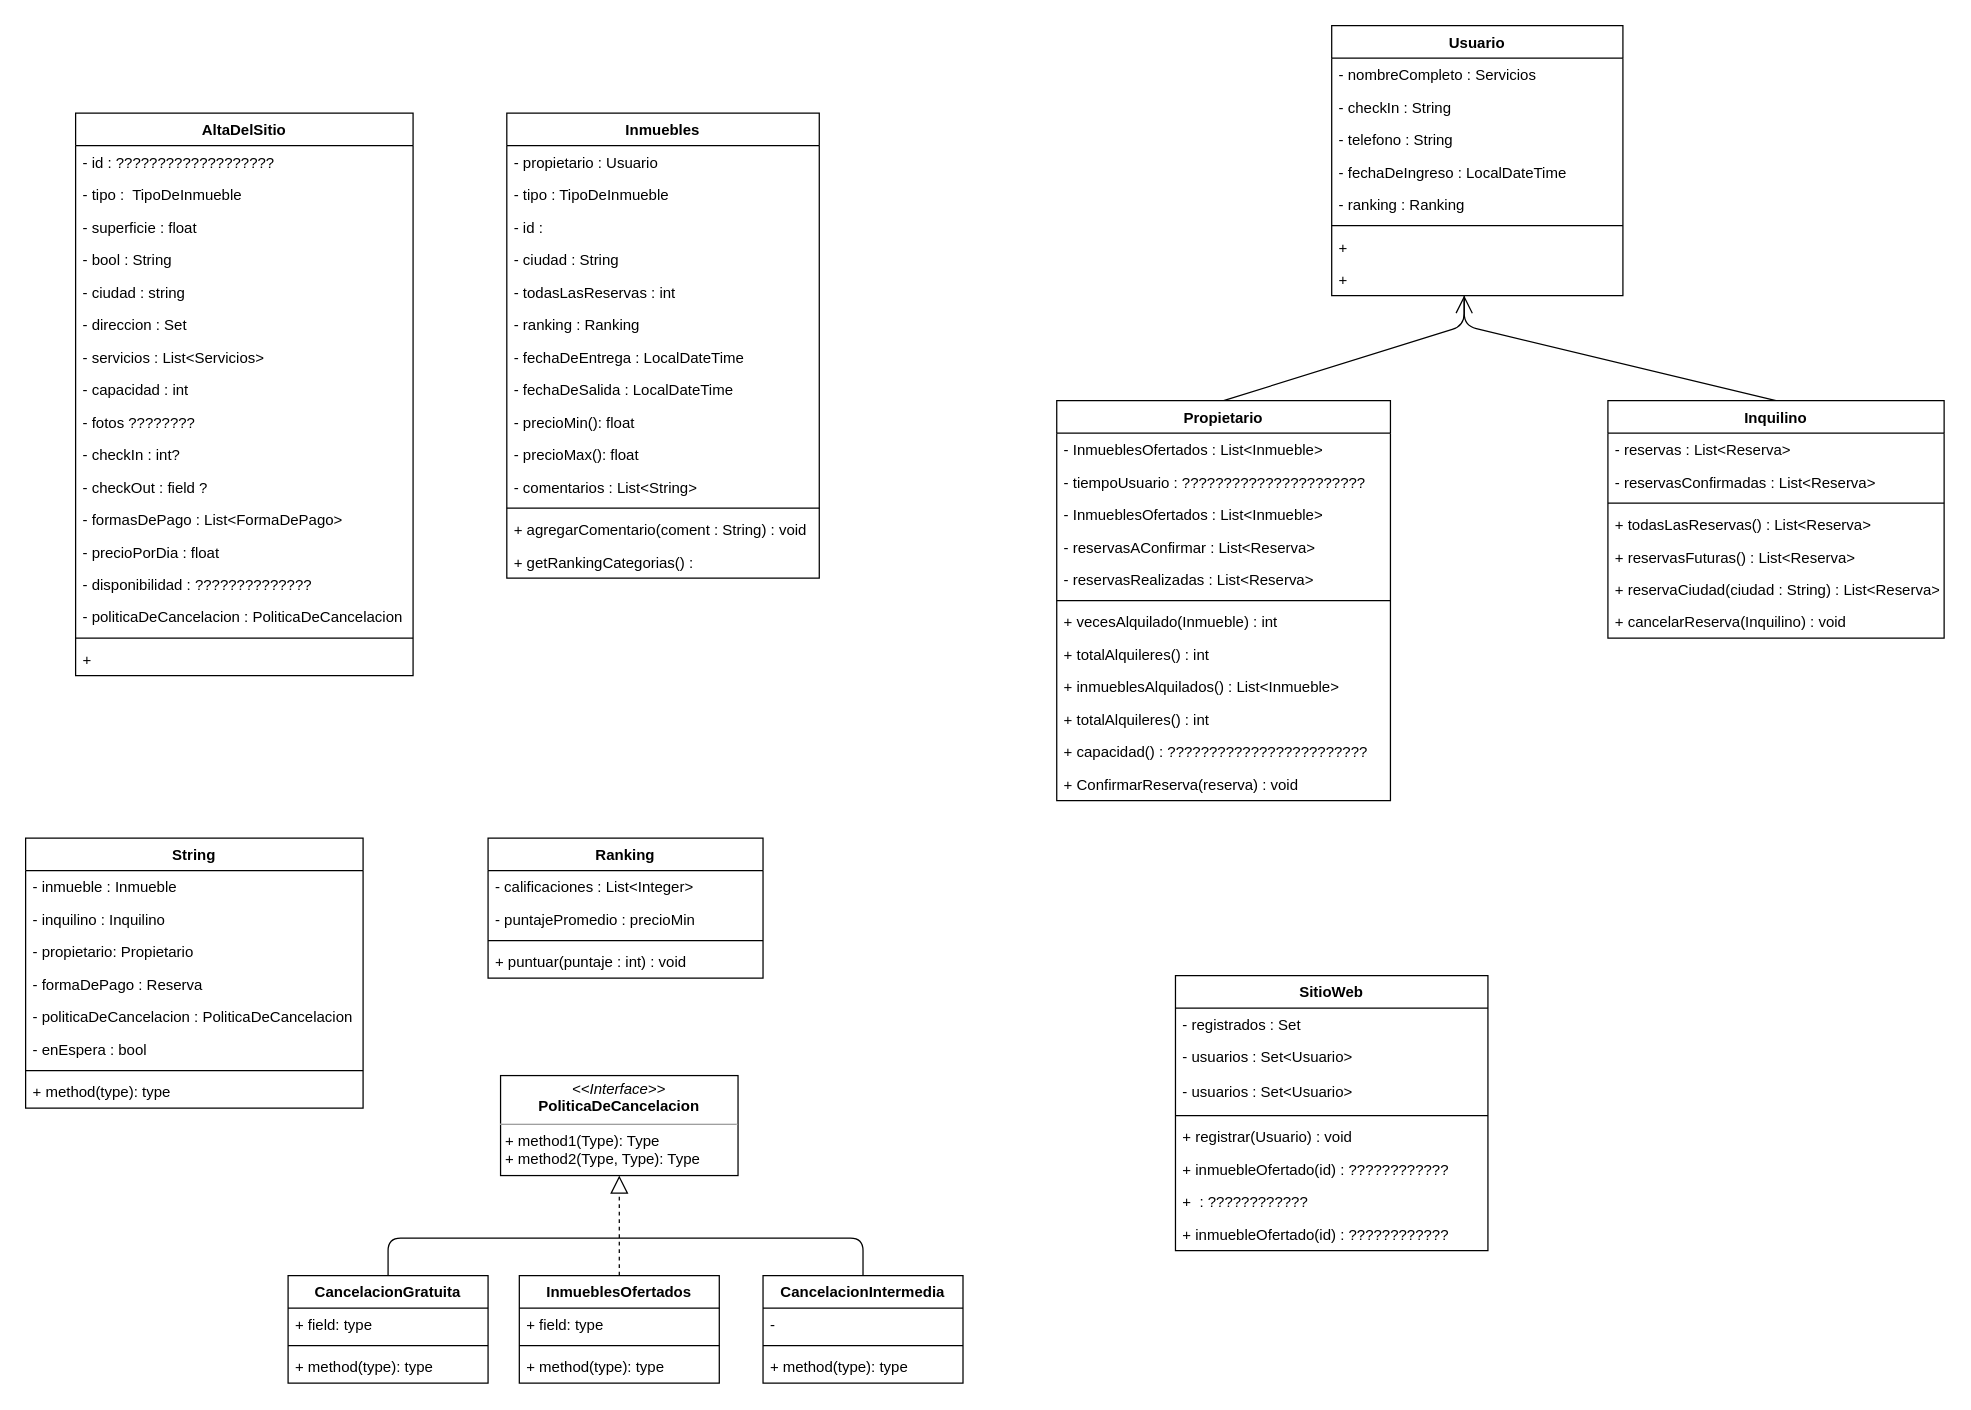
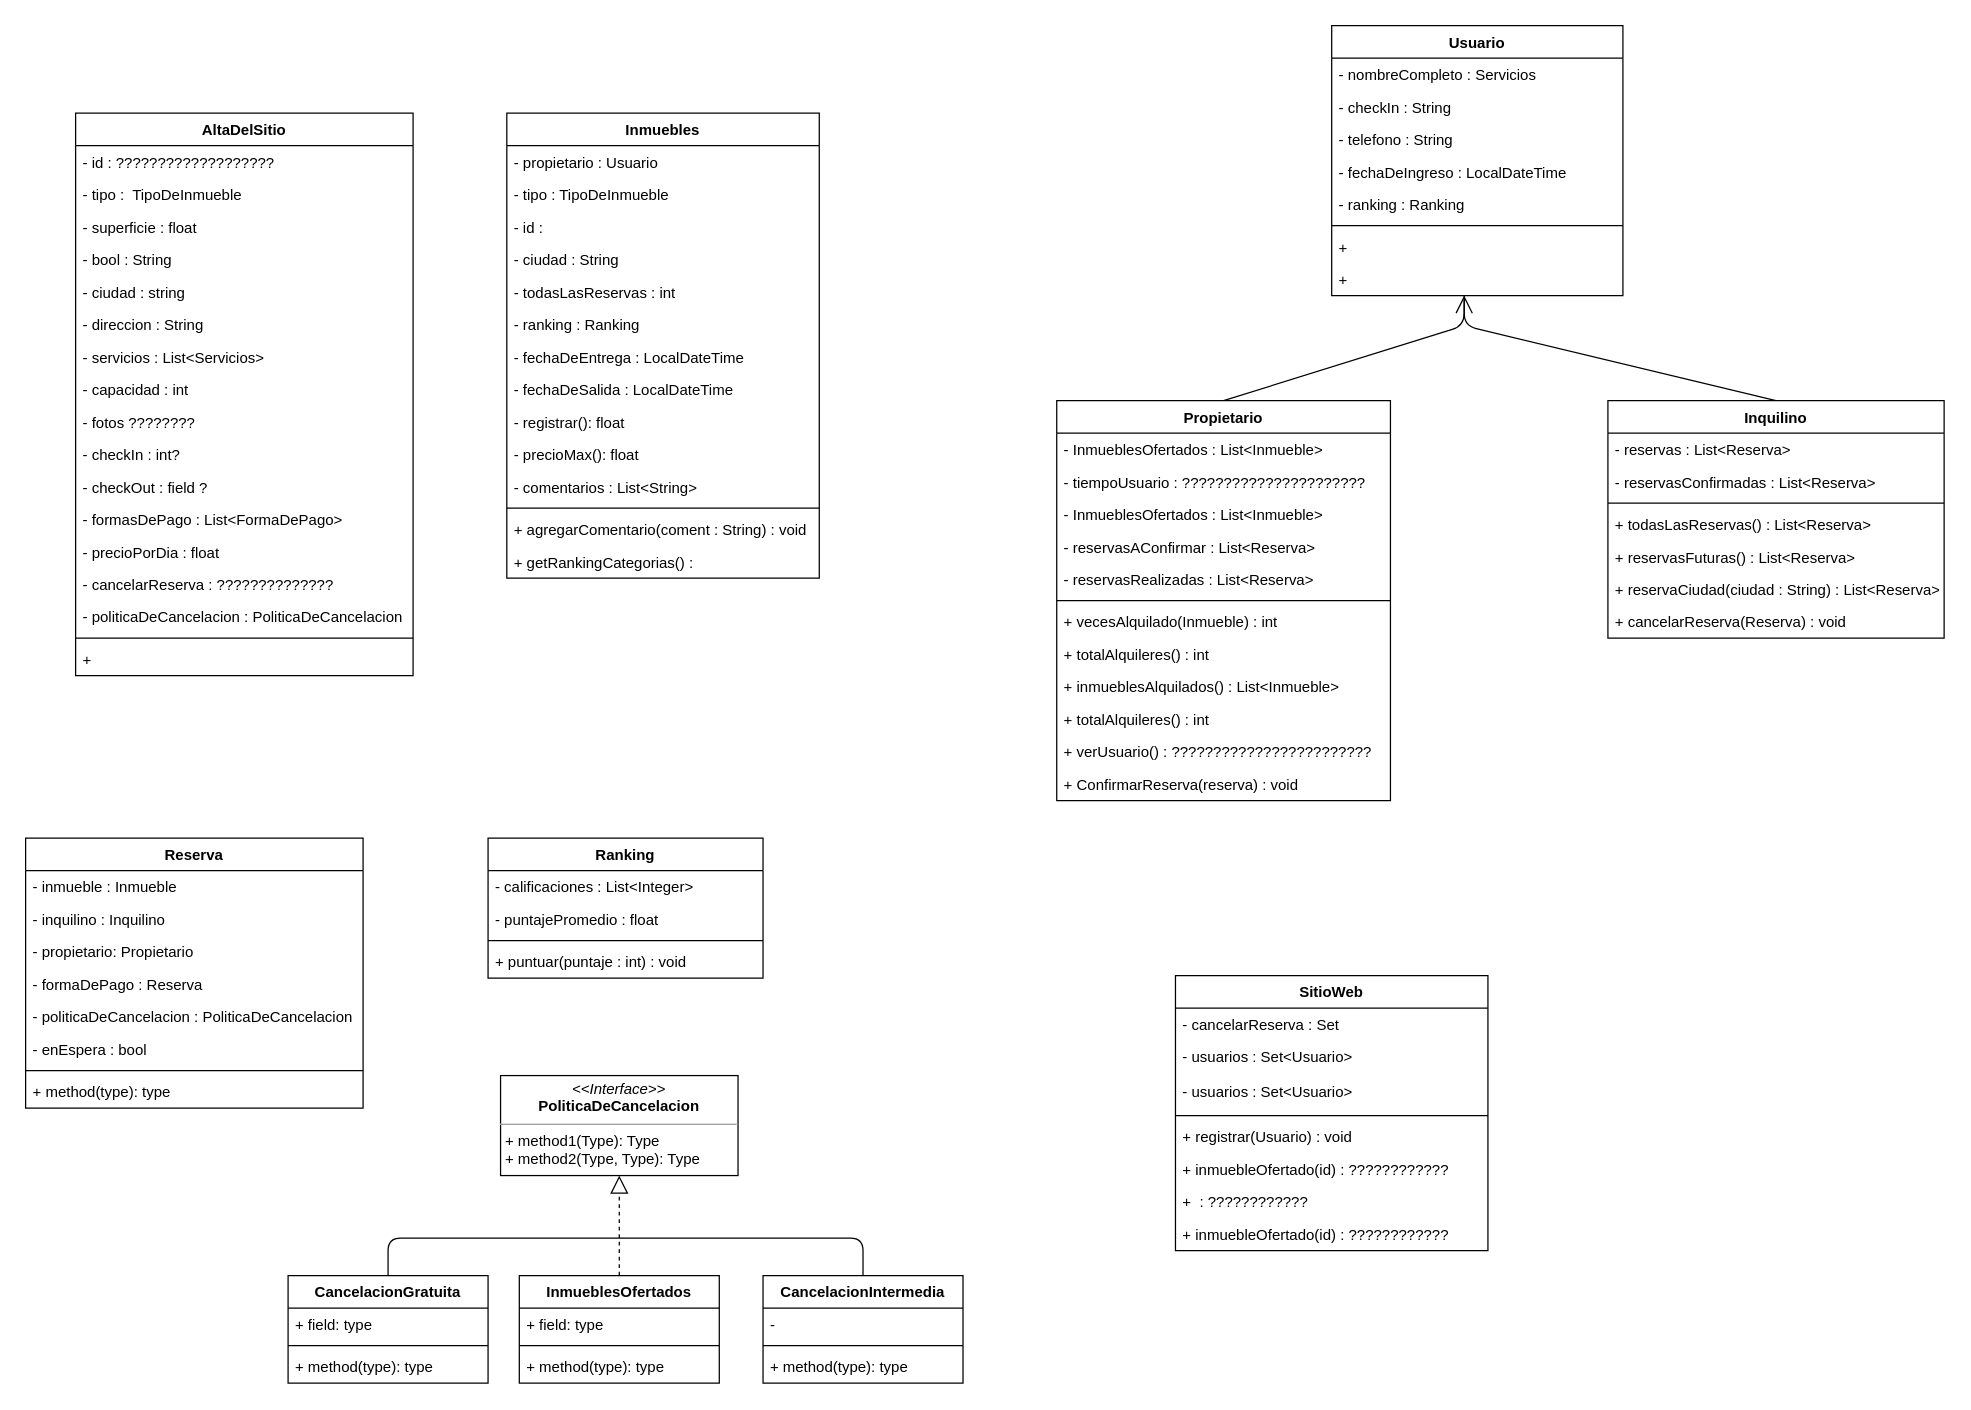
node "- direccion : Set": label "- direccion : Set" -> "- direccion : String"
node "- precioMin(): float": label "- precioMin(): float" -> "- registrar(): float"
node "- disponibilidad : ??????????????": label "- disponibilidad : ??????????????" -> "- cancelarReserva : ??????????????"
node "+ cancelarReserva(Inquilino) : void": label "+ cancelarReserva(Inquilino) : void" -> "+ cancelarReserva(Reserva) : void"
node "+ capacidad() : ????????????????????????": label "+ capacidad() : ????????????????????????" -> "+ verUsuario() : ????????????????????????"
node "String": label "String" -> "Reserva"
node "- puntajePromedio : precioMin": label "- puntajePromedio : precioMin" -> "- puntajePromedio : float"
node "- registrados : Set": label "- registrados : Set" -> "- cancelarReserva : Set"
